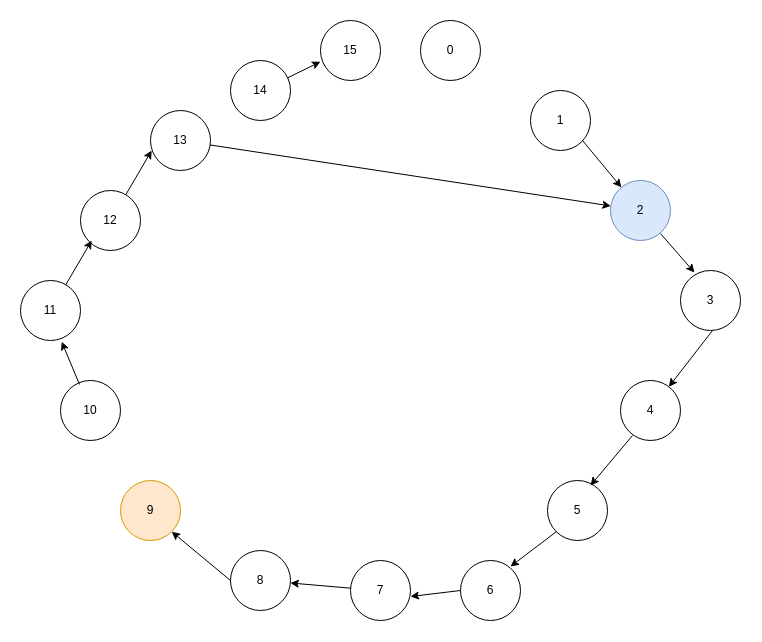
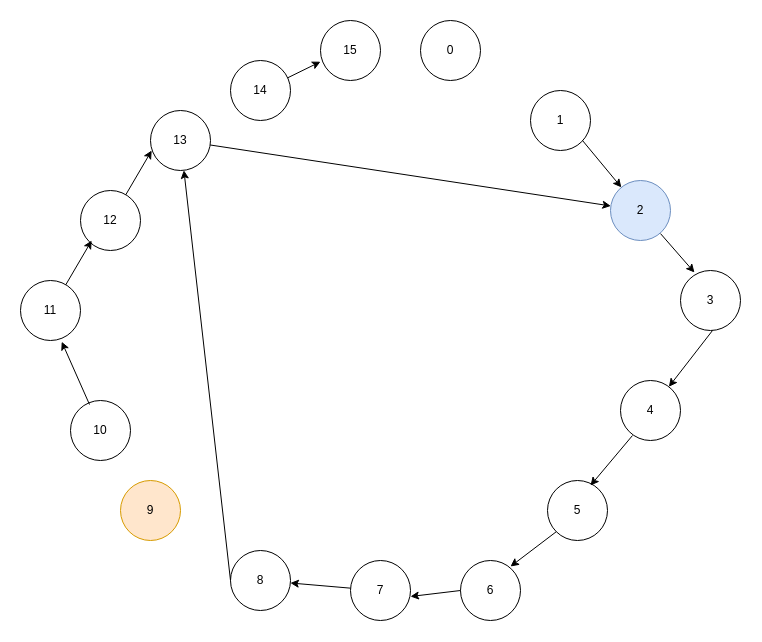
node "10": moved (91, 411) -> (101, 431)
edge "8" -> "9": now "8" -> "13"
